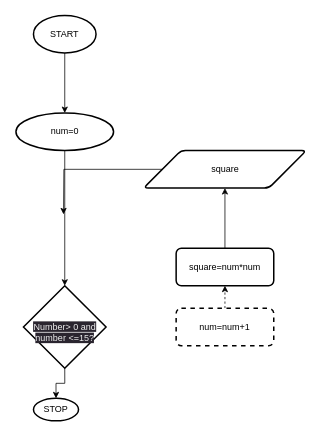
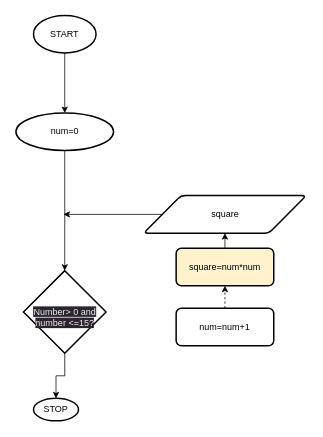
node "square": moved (225, 169) -> (225, 214)
node "square=num*num": fillcolor #ffffff -> #fff2cc
node "Number> 0 and number <=15?": moved (65, 327) -> (65, 312)
node "num=num+1": style dashed -> solid
